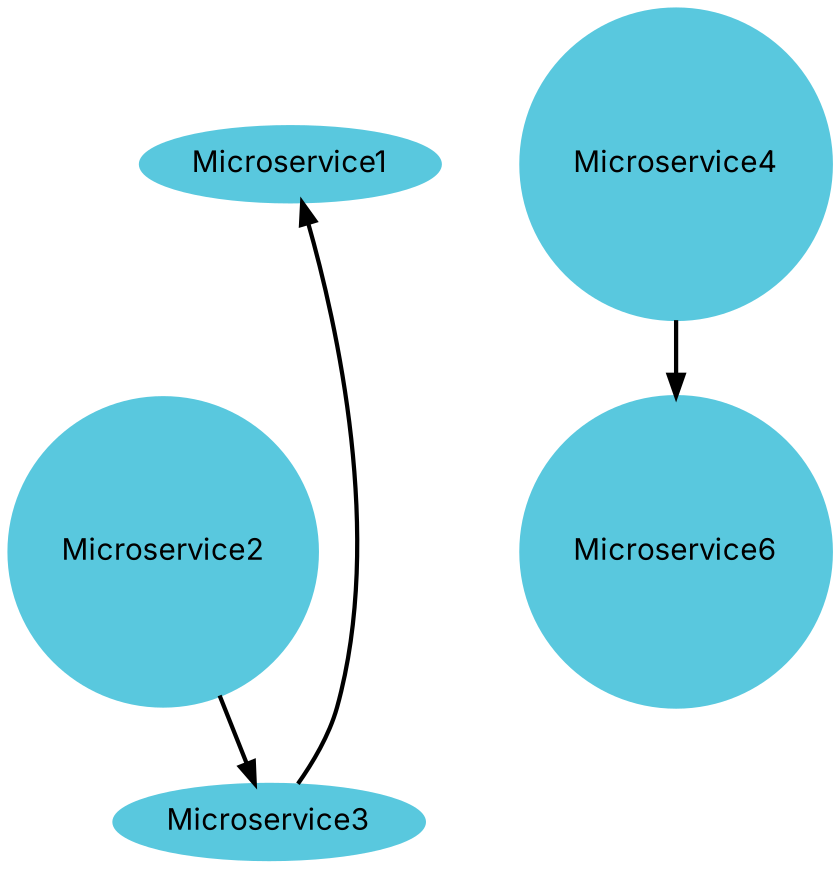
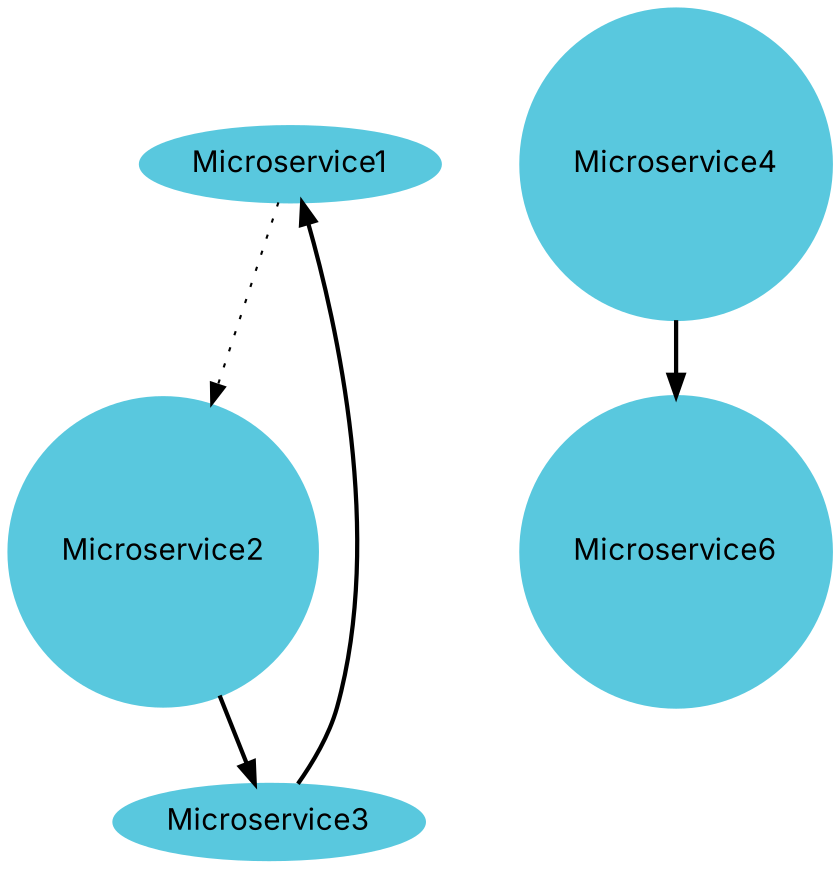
edge "Microservice1" -> "Microservice2": added
